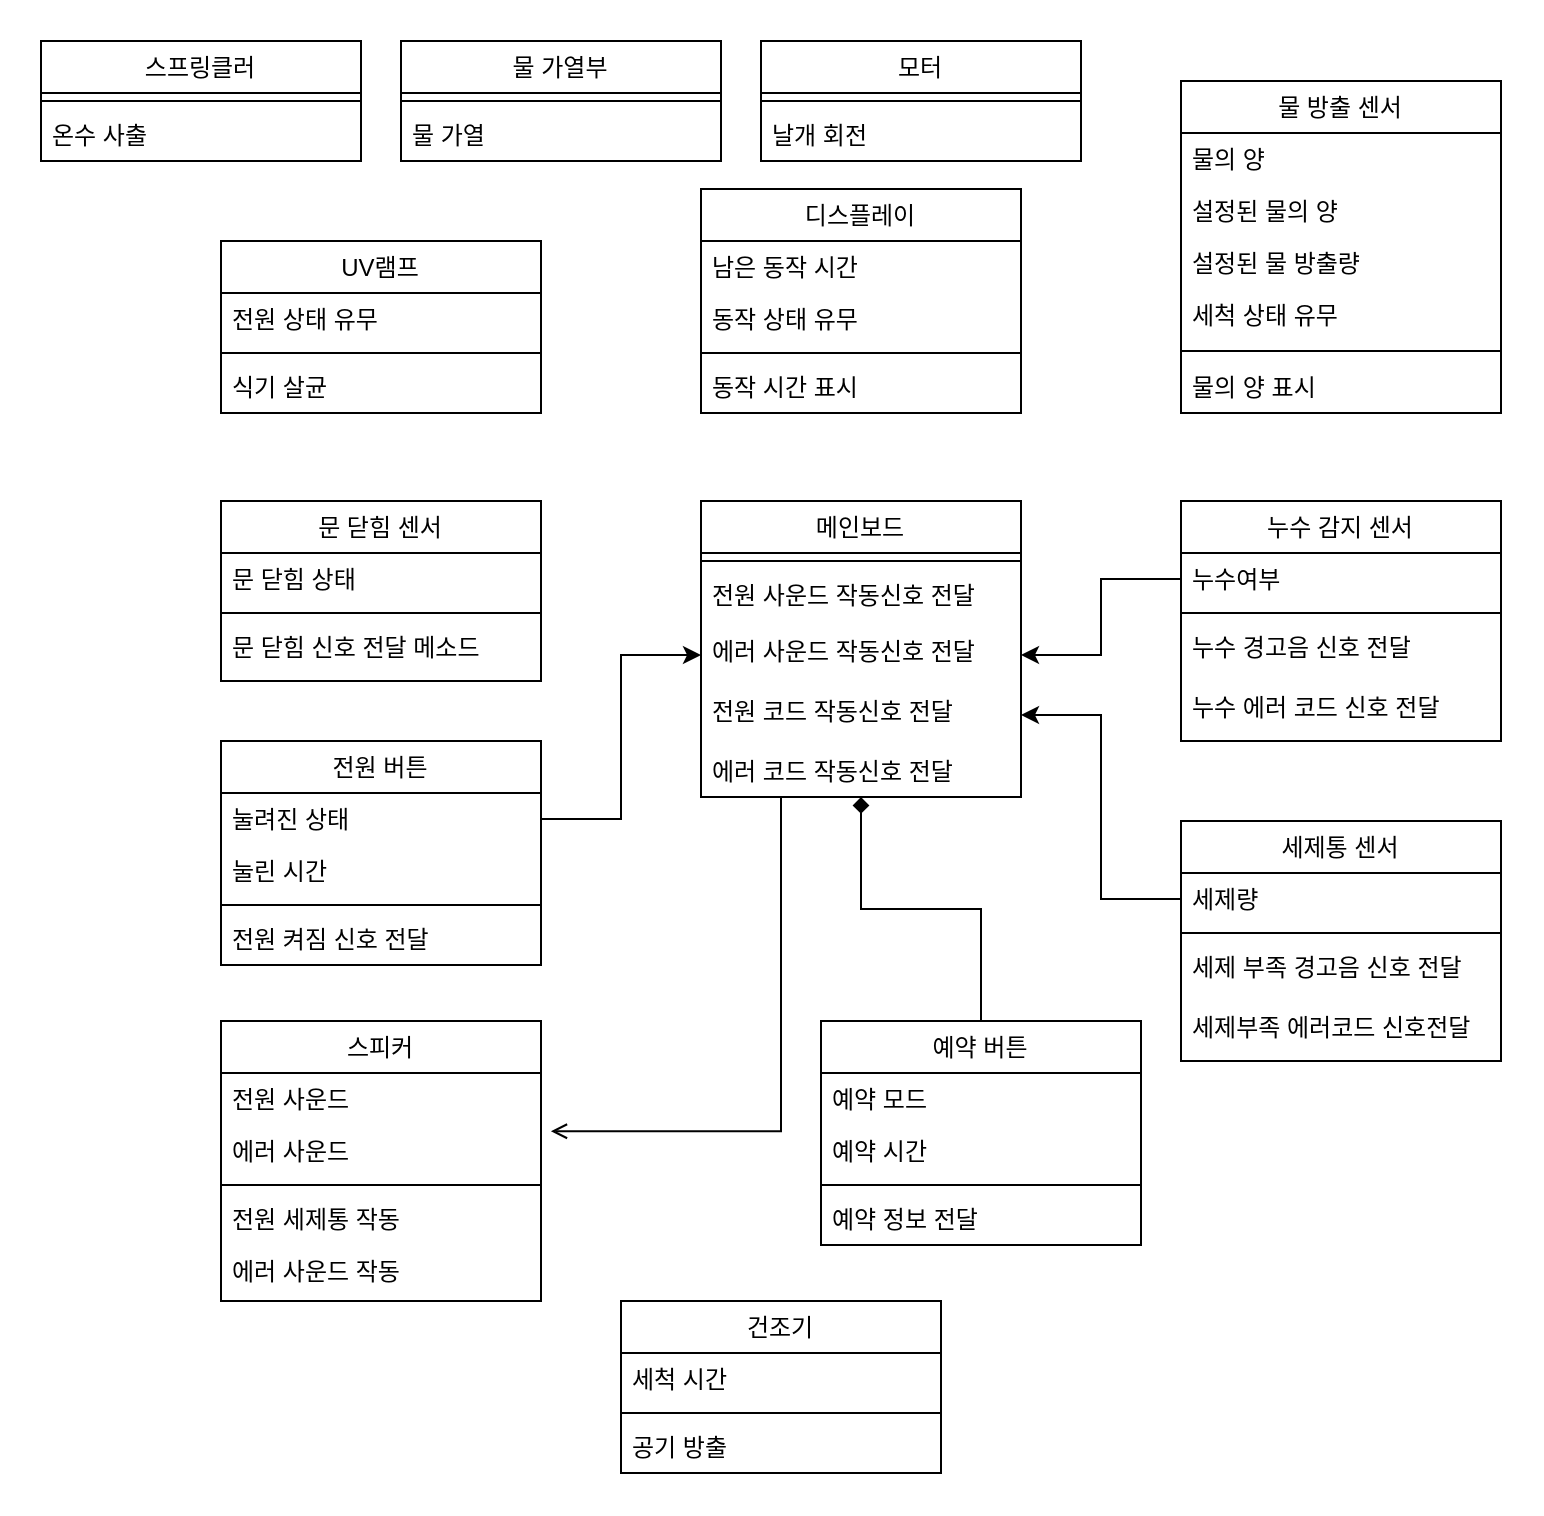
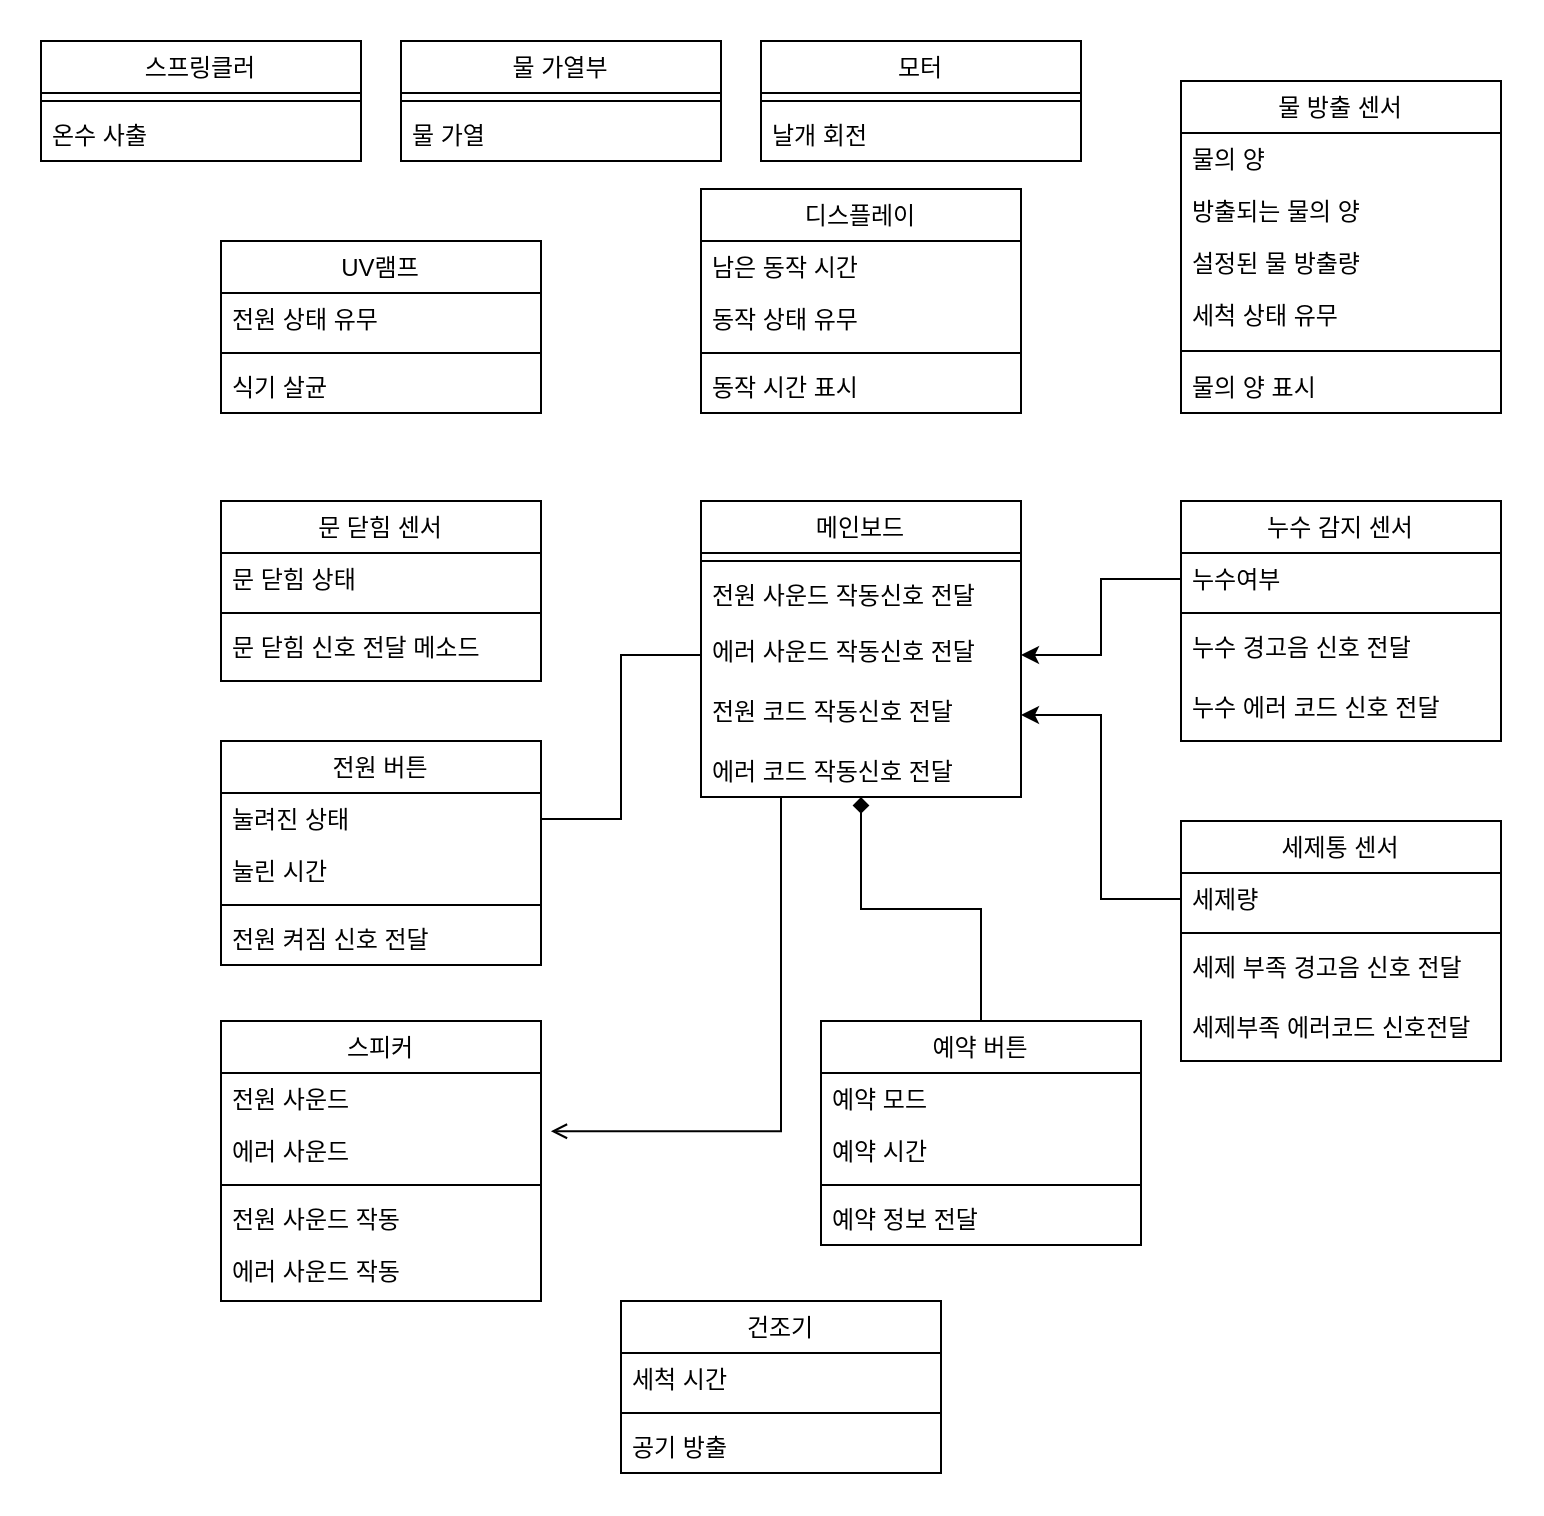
node "설정된 물의 양": label "설정된 물의 양" -> "방출되는 물의 양"
edge "눌려진 상태" -> "에러 사운드 작동신호 전달": arrowhead classic -> none
node "전원 세제통 작동": label "전원 세제통 작동" -> "전원 사운드 작동"
